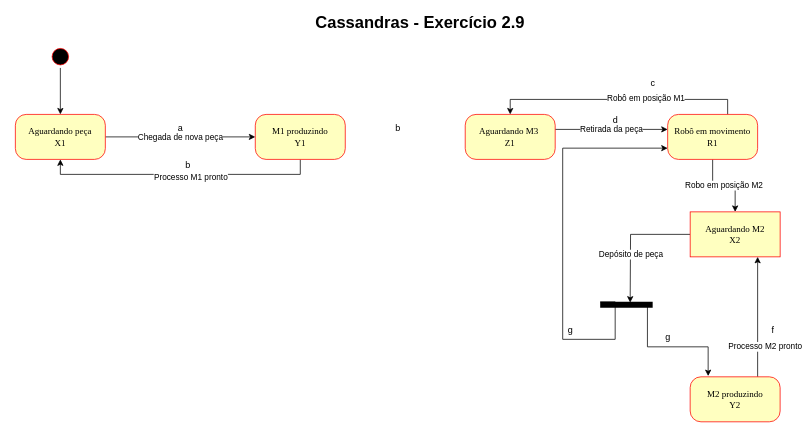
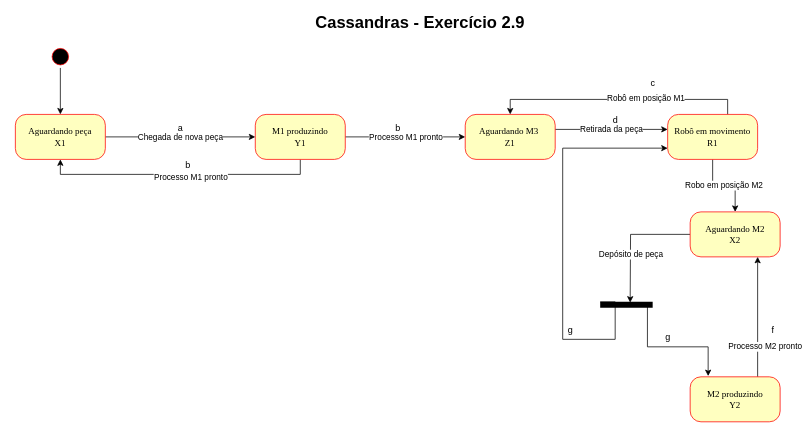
edge "M1 produzindo Y1" -> "Aguardando M3 Z1": added, label "Processo M1 pronto"
node "Aguardando M2 X2": shape rectangle -> rounded rectangle
